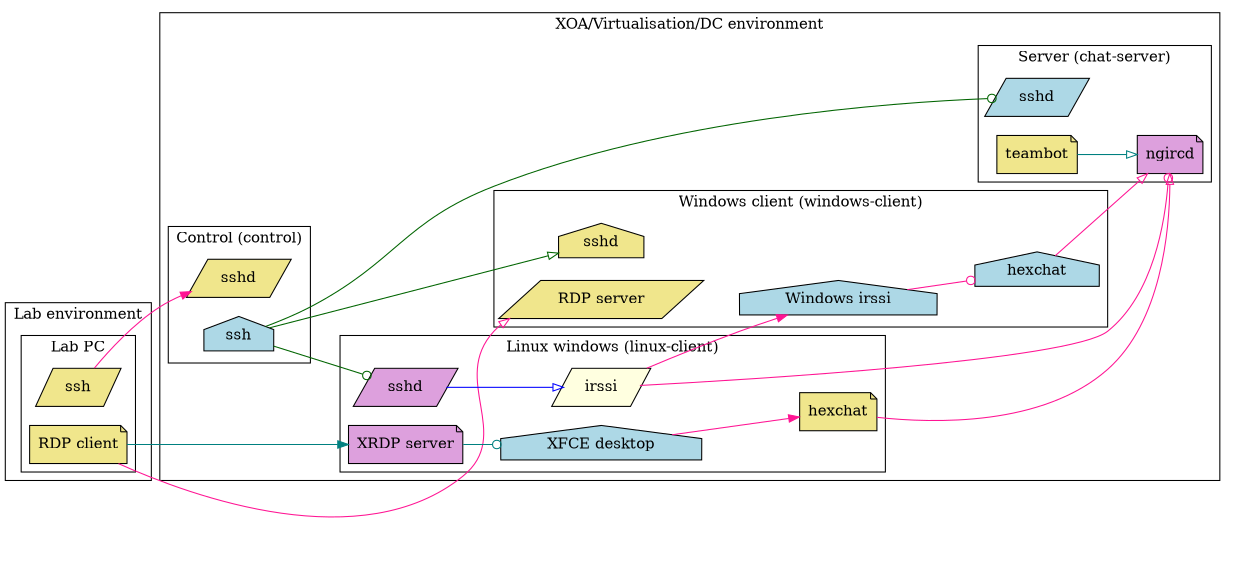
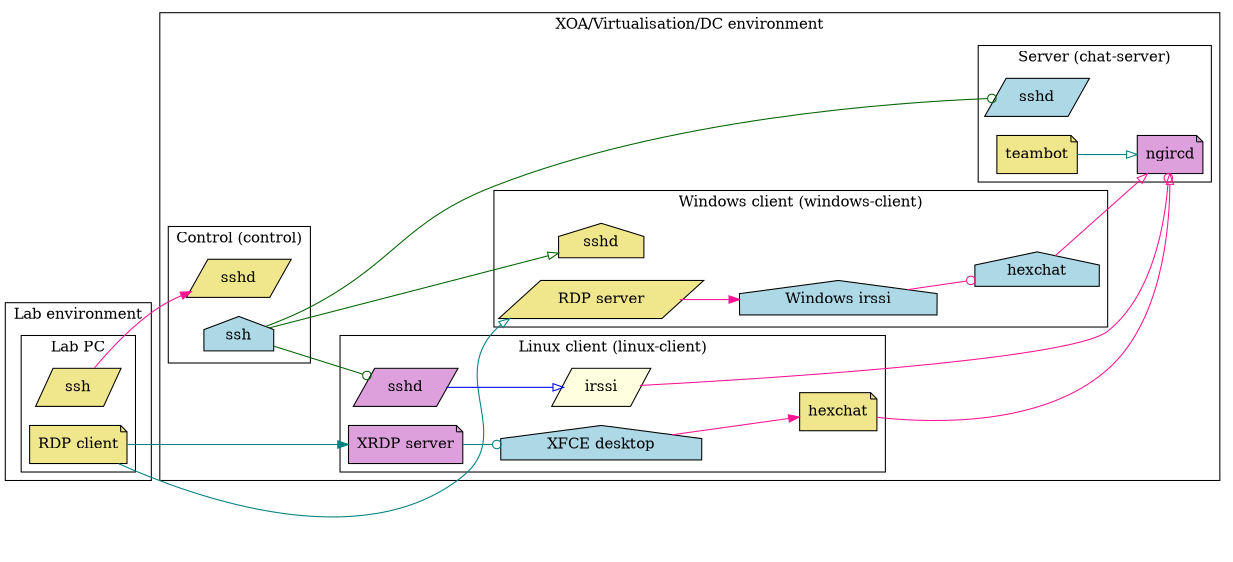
edge "irssi" -> "Windows irssi": now "RDP server" -> "Windows irssi"
cluster "Linux windows (linux-client)": label "Linux windows (linux-client)" -> "Linux client (linux-client)"
edge "RDP client" -> "RDP server": color deeppink -> teal
